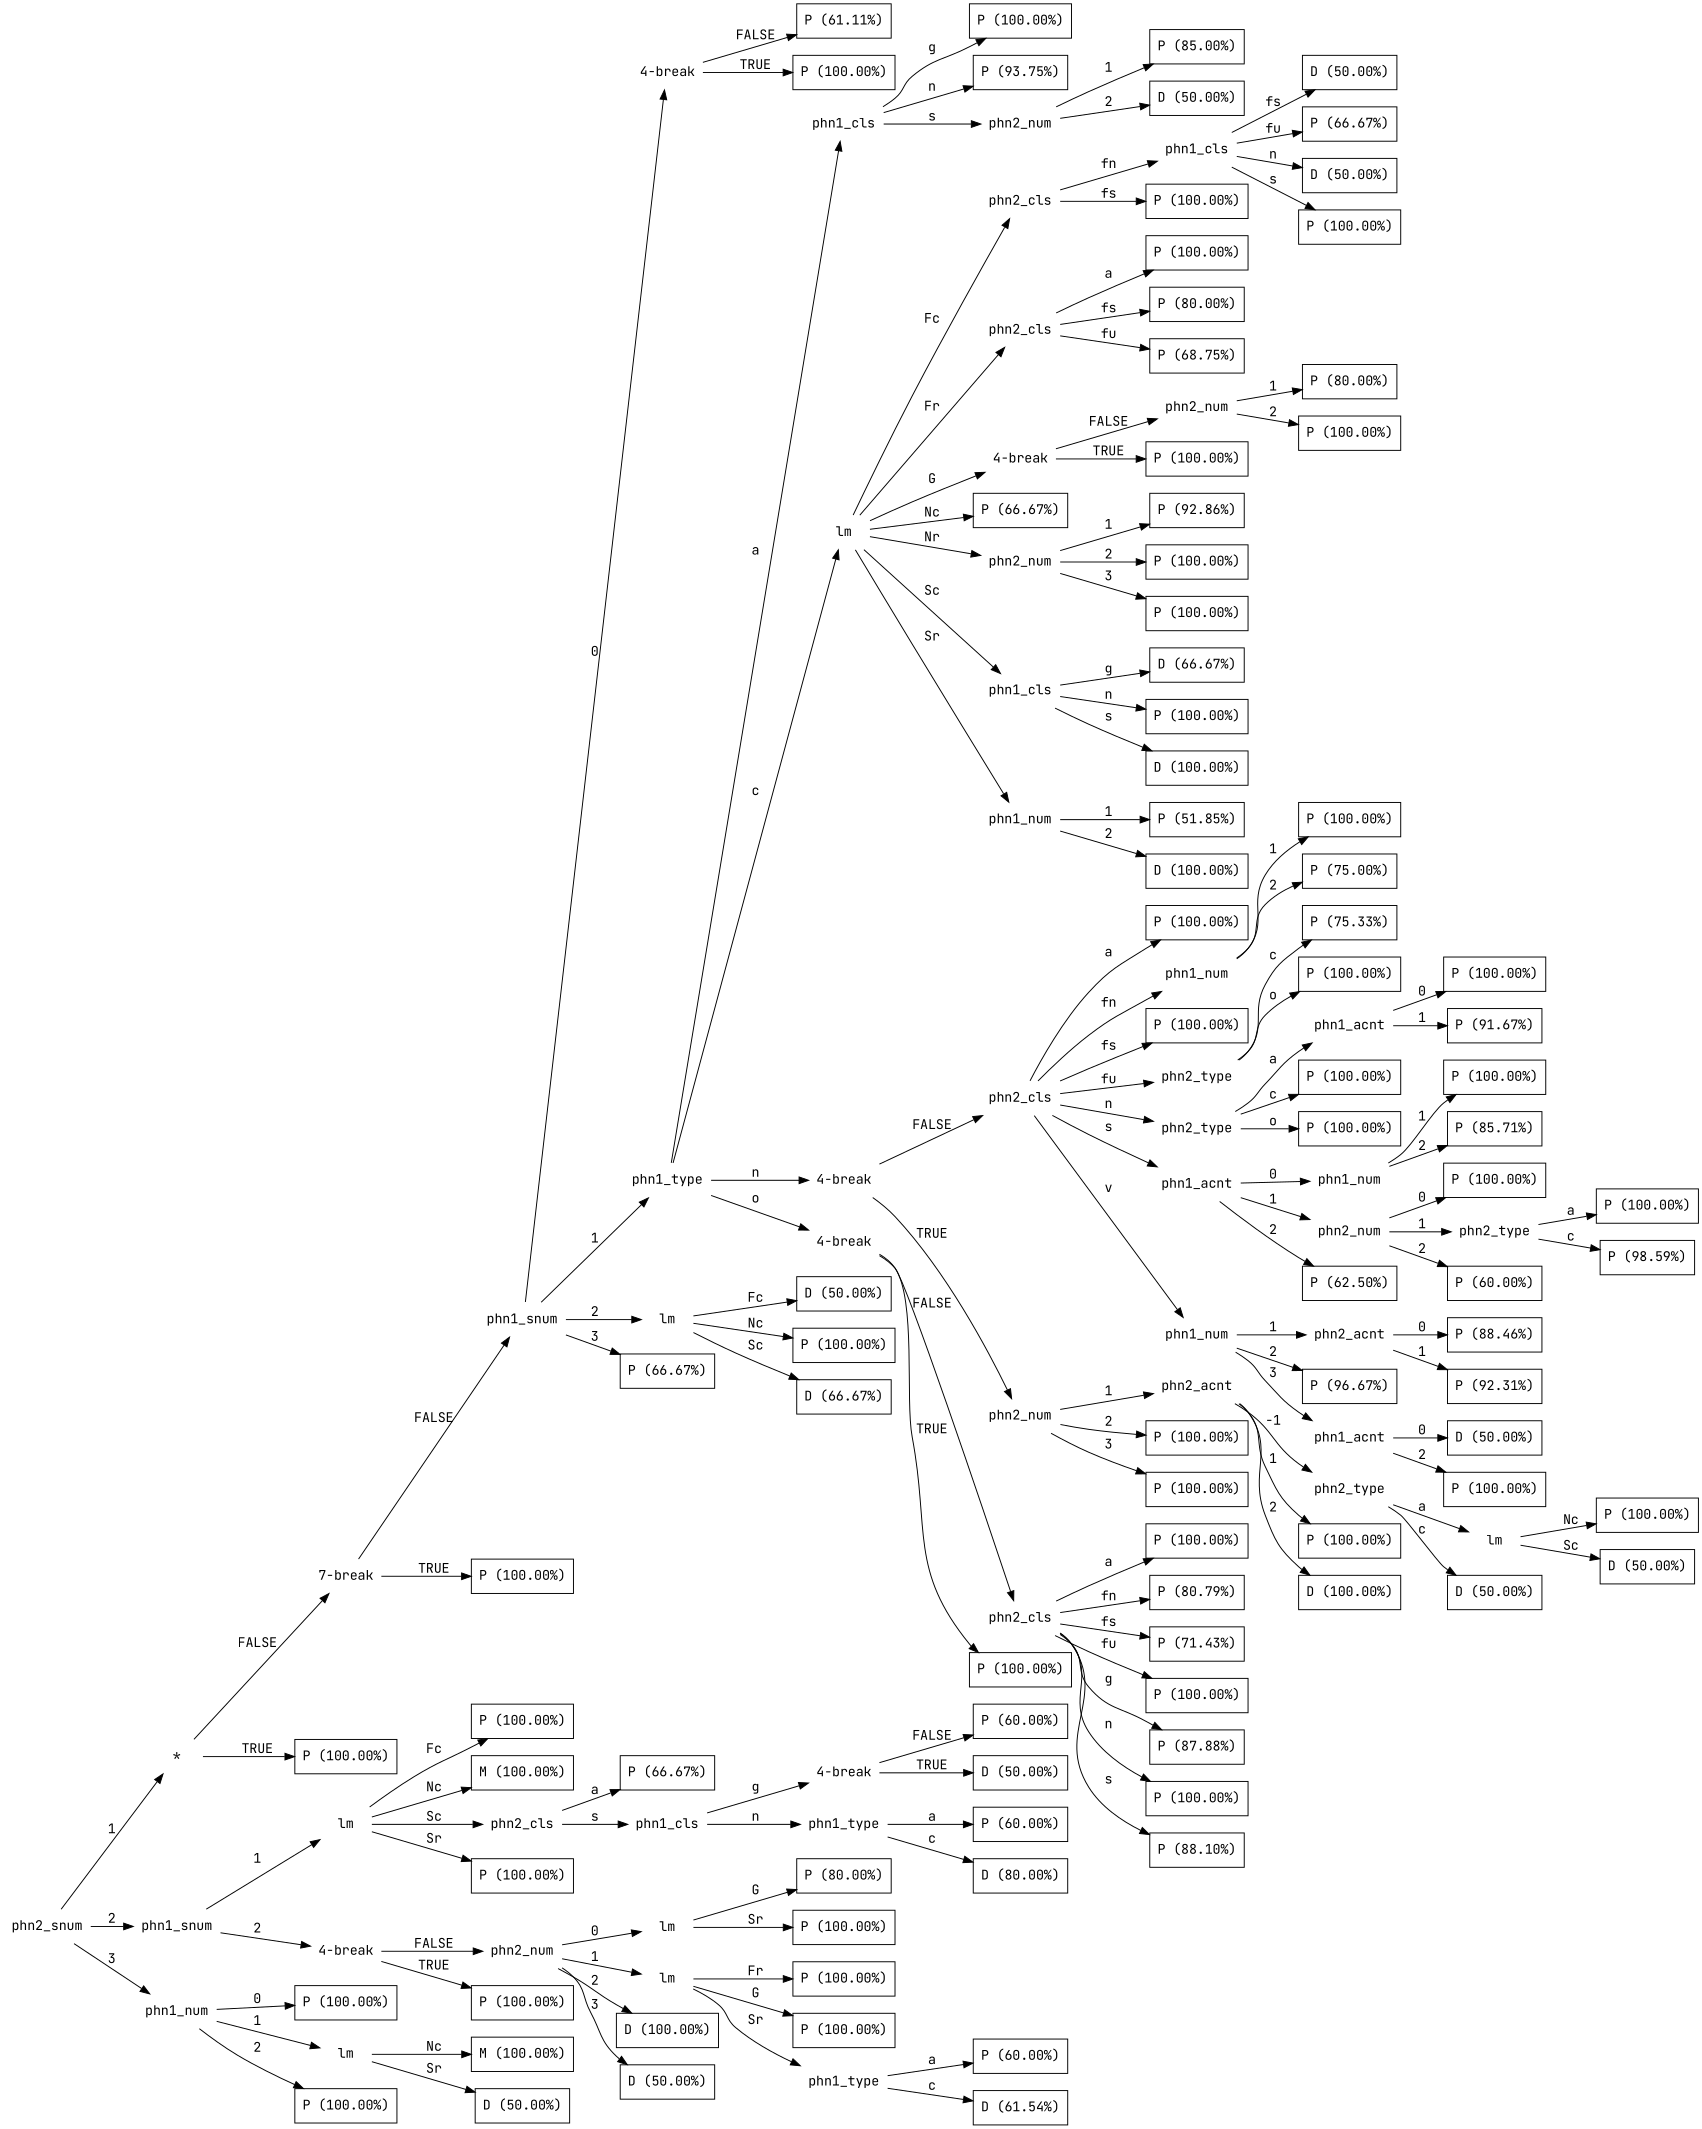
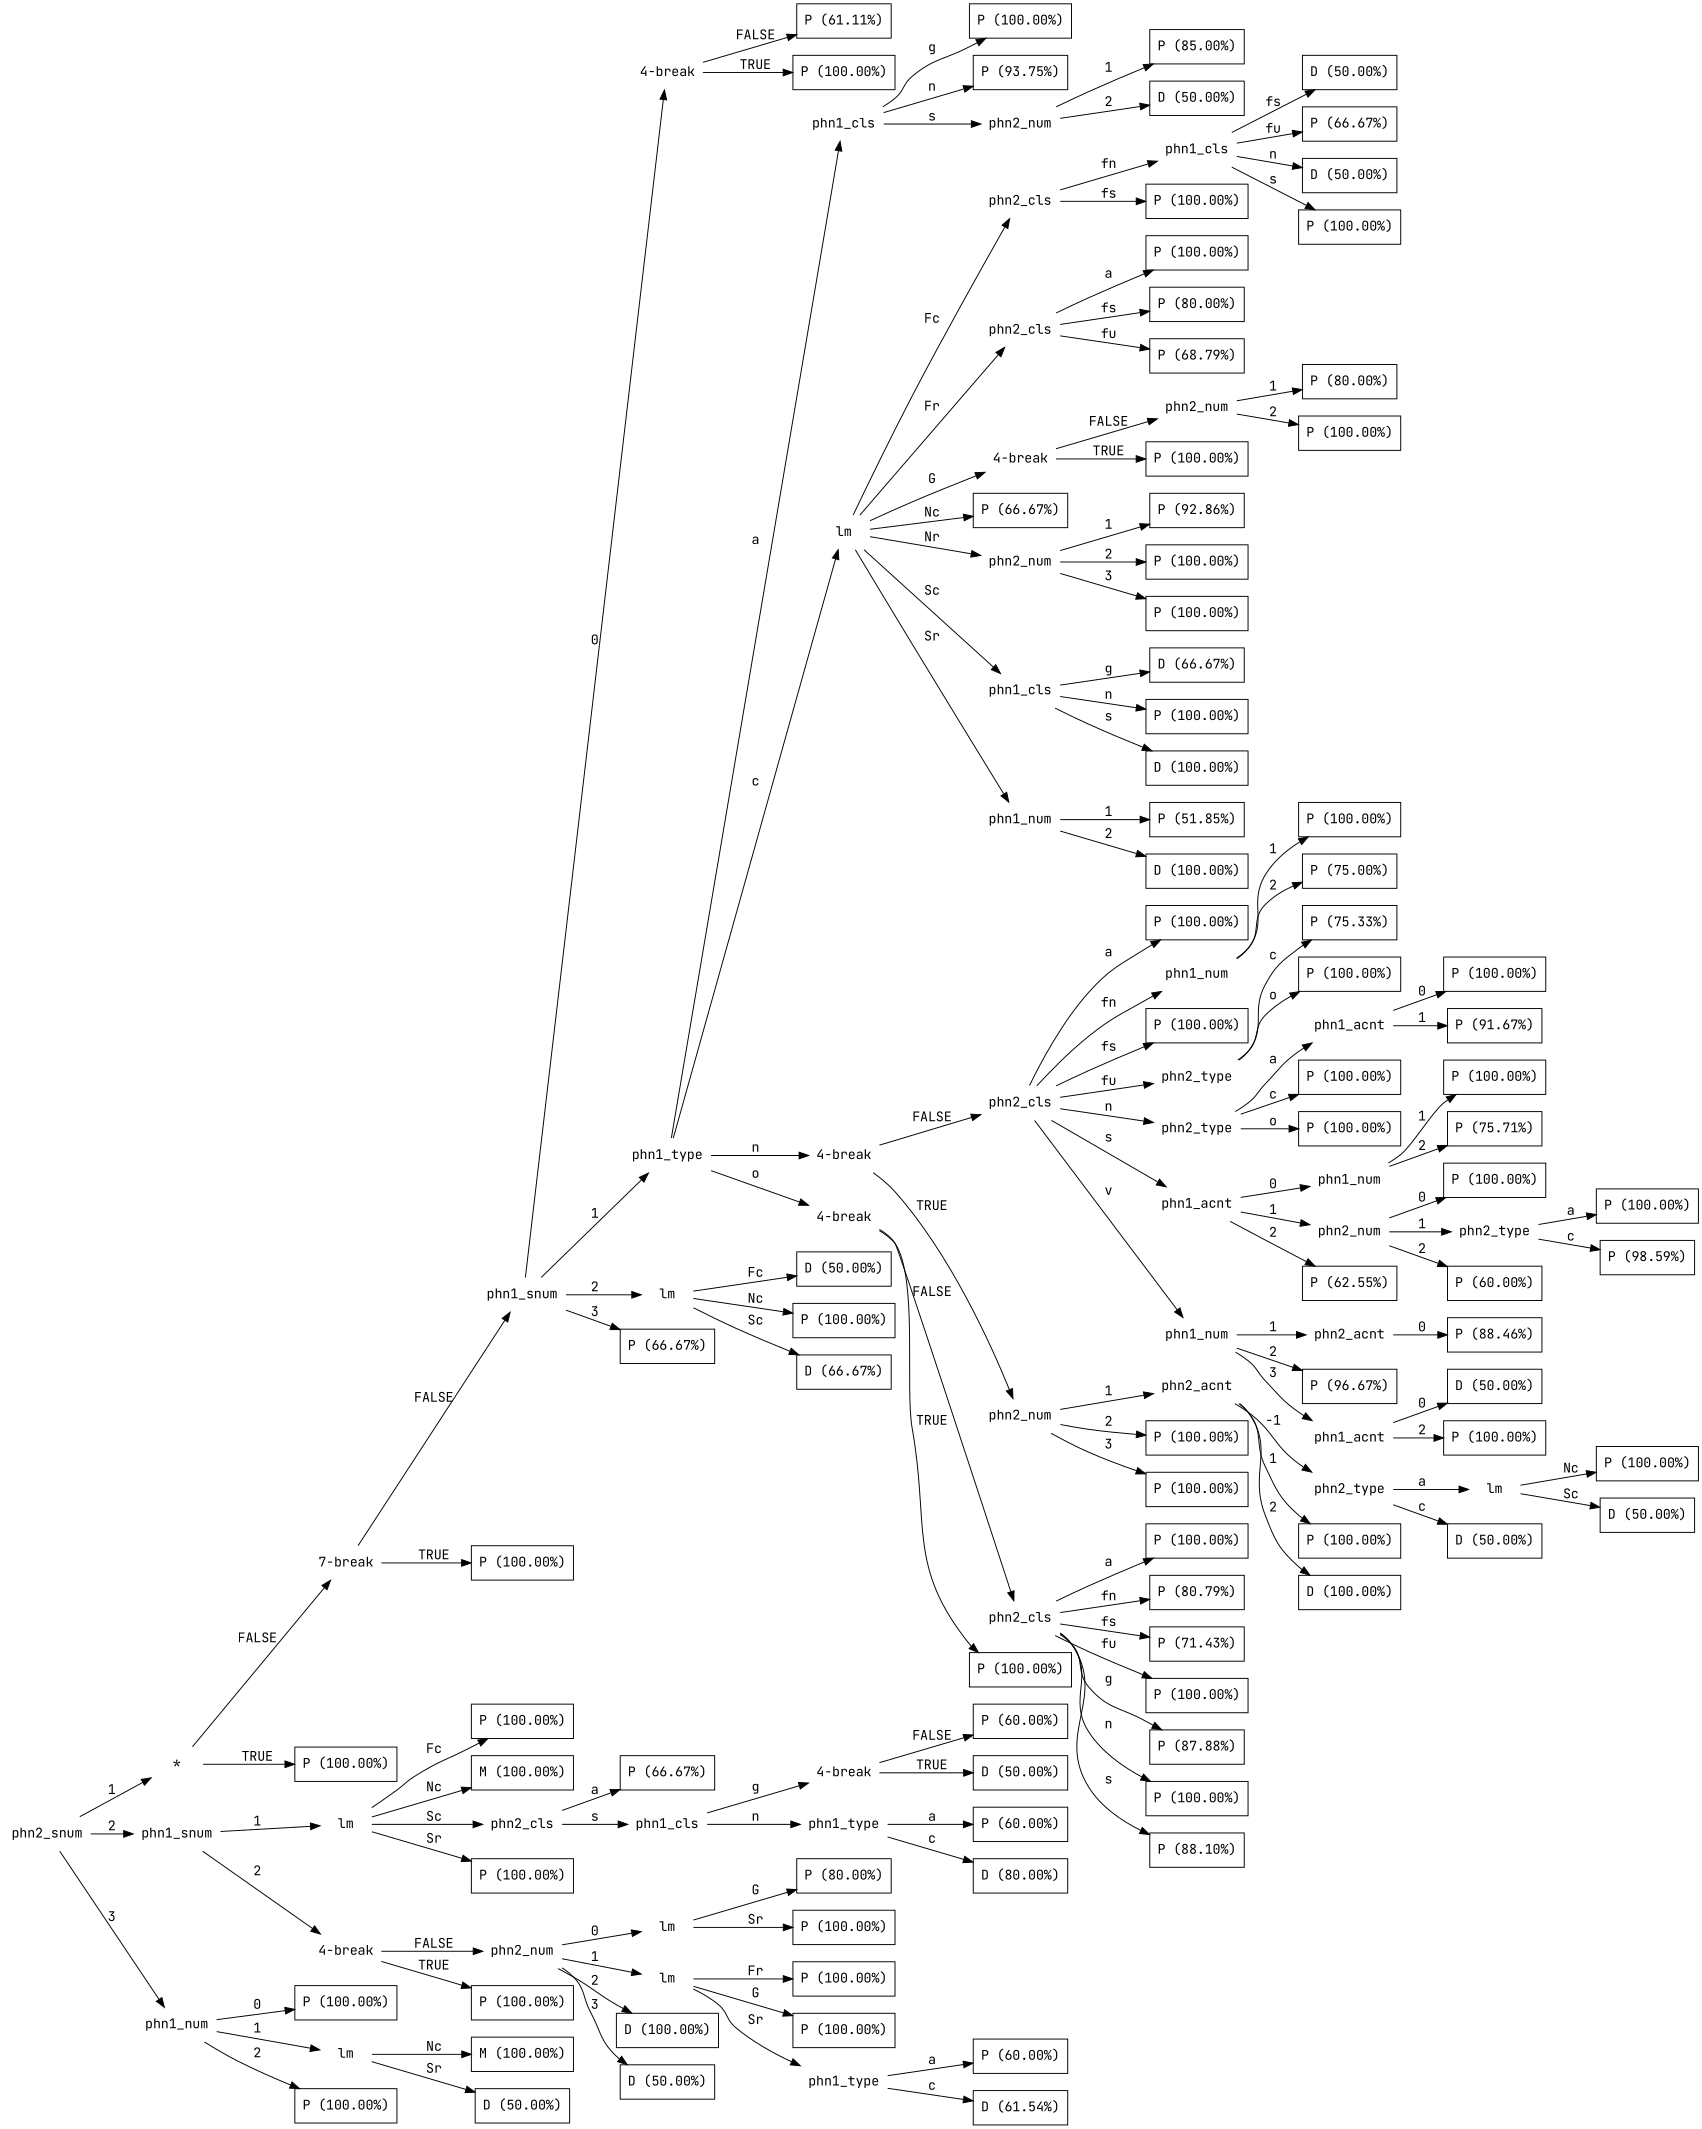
node "P (68.75%)": label "P (68.75%)" -> "P (68.79%)"
node "P (85.71%)": label "P (85.71%)" -> "P (75.71%)"
node "P (62.50%)": label "P (62.50%)" -> "P (62.55%)"
node "P (92.31%)": removed
